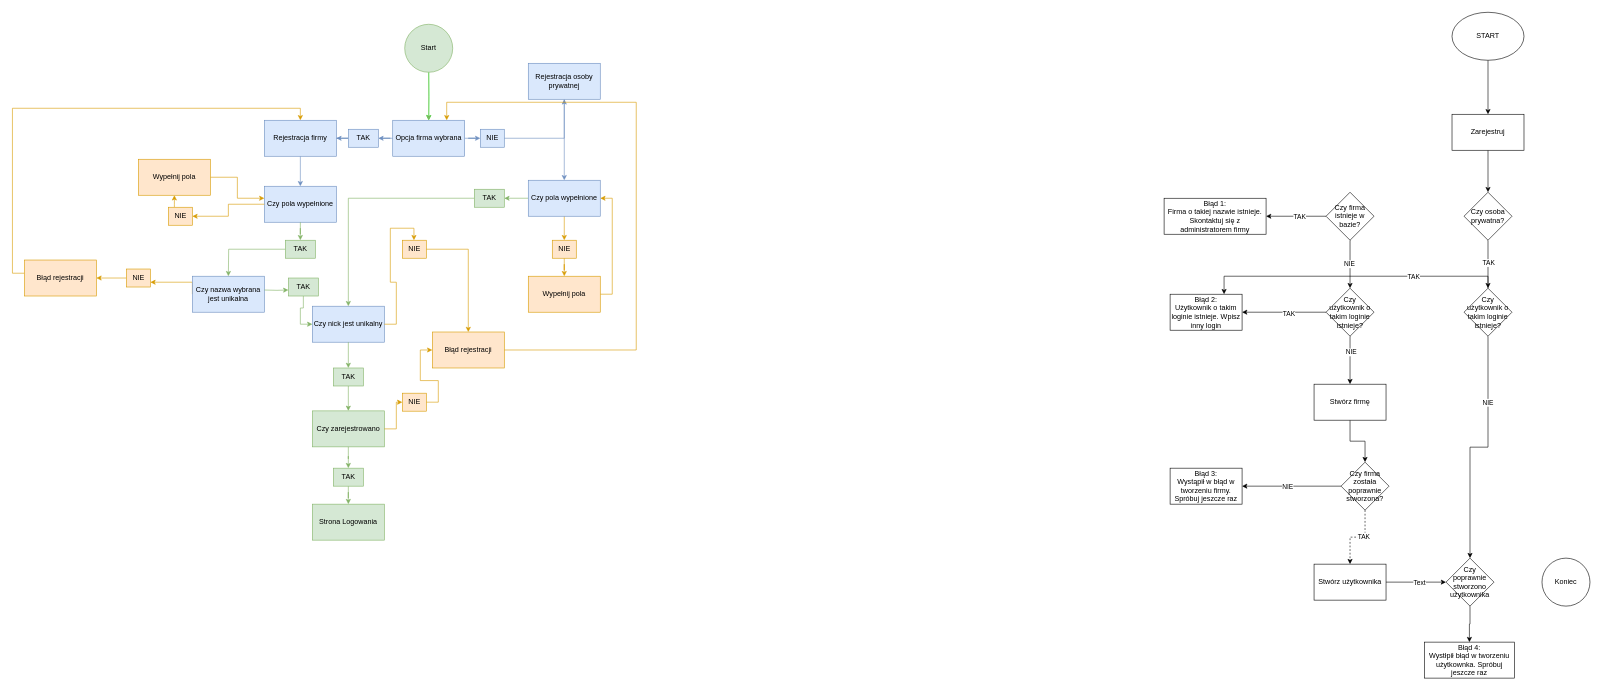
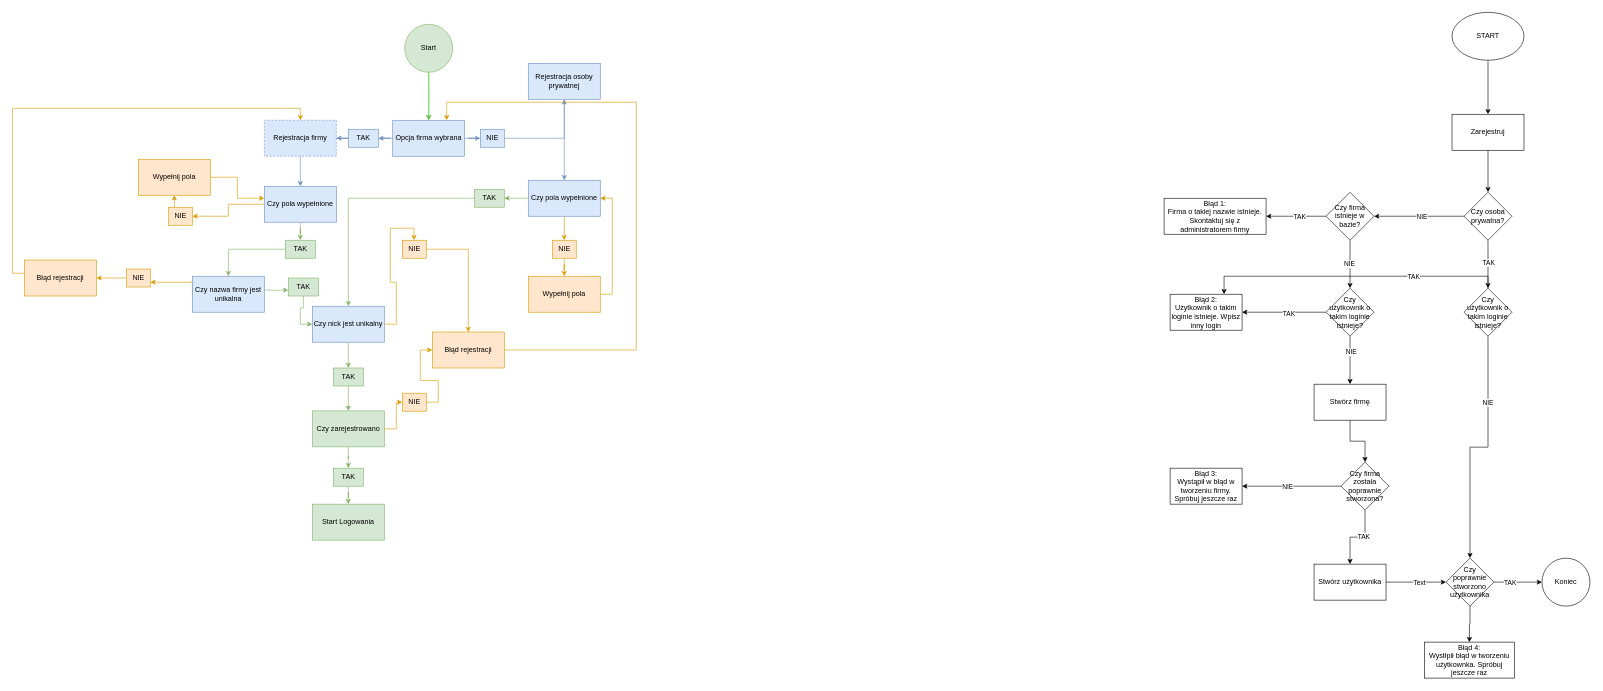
node "Rejestracja firmy": style solid -> dashed
edge "Czy osoba prywatna?" -> "Czy firma istnieje w bazie?": added, label "NIE"
node "Czy nazwa wybrana jest unikalna": label "Czy nazwa wybrana jest unikalna" -> "Czy nazwa firmy jest unikalna"
node "Strona Logowania": label "Strona Logowania" -> "Start Logowania"
edge "Czy firma została poprawnie stworzona?" -> "Stwórz użytkownika": style dashed -> solid
edge "Czy poprawnie stworzono użytkownika" -> "Koniec": added, label "TAK"
